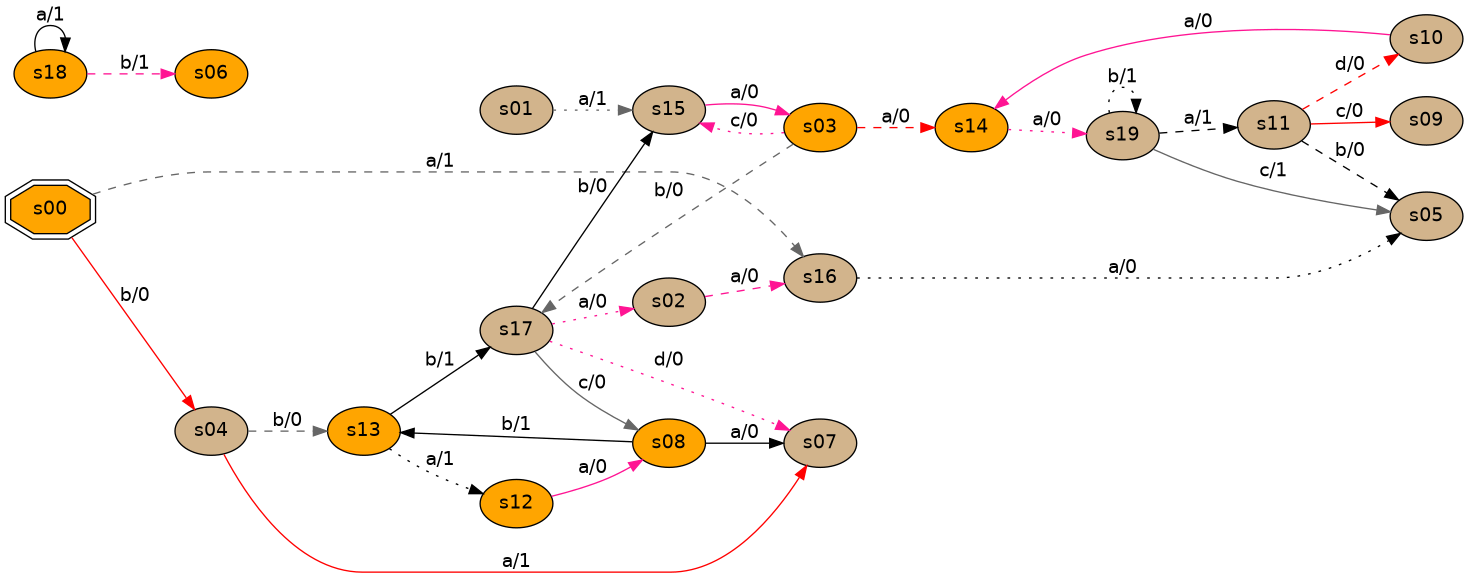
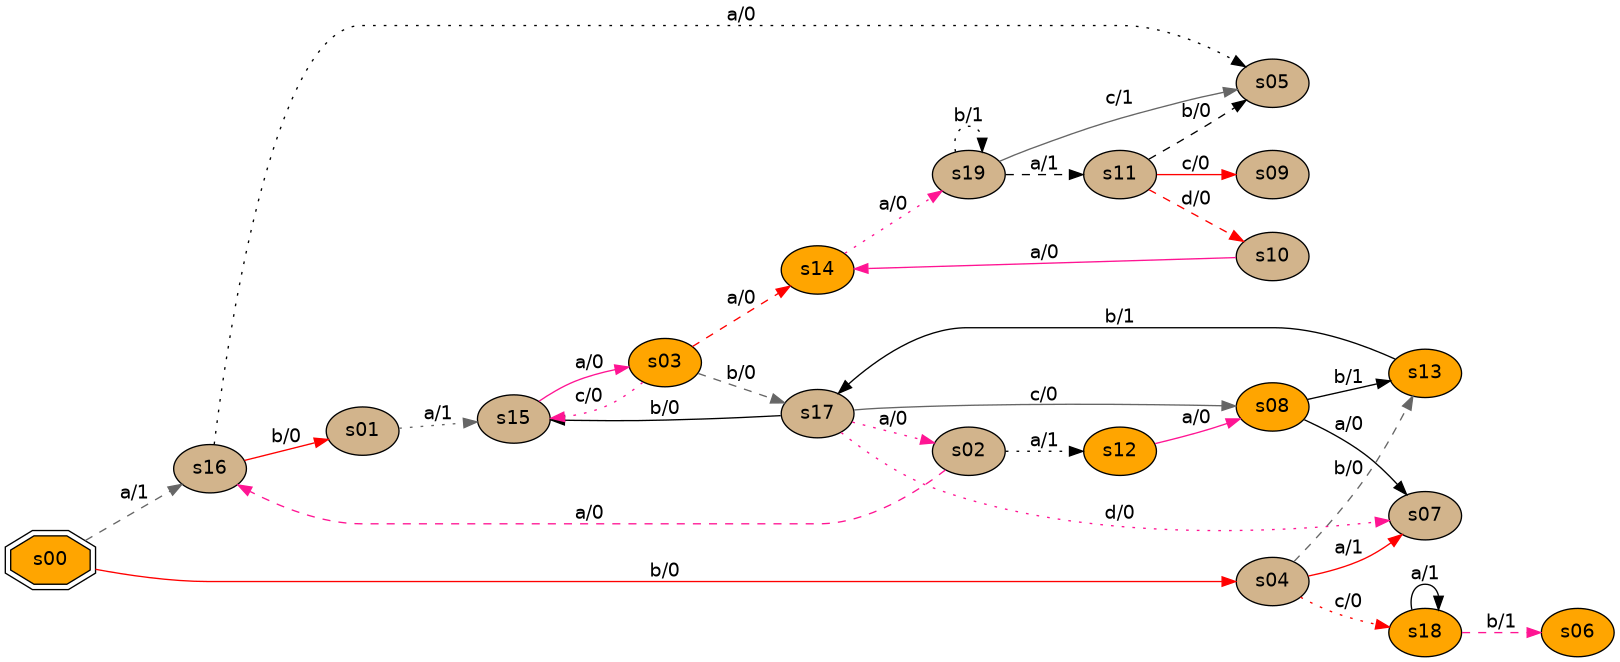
edge "s16" -> "s01": added, label "b/0"
edge "s13" -> "s12": now "s02" -> "s12"
edge "s04" -> "s18": added, label "c/0"
